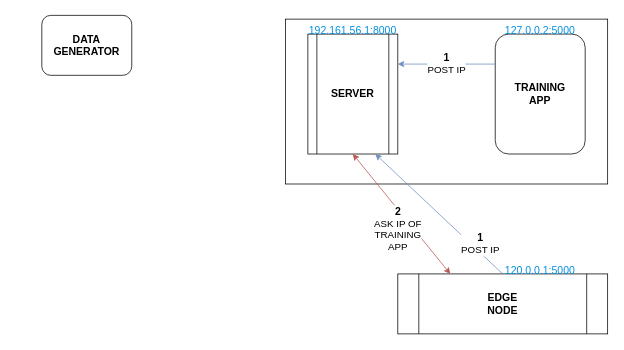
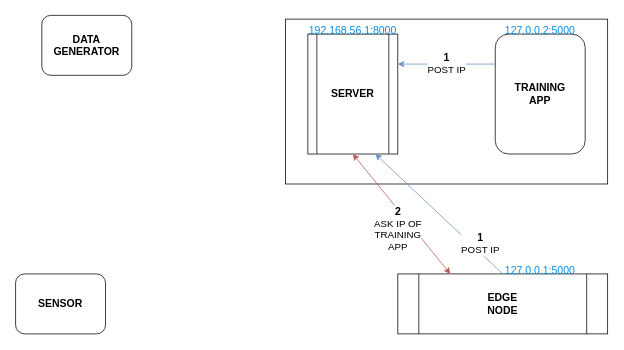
node "192.161.56.1:8000": label "192.161.56.1:8000" -> "192.168.56.1:8000"
node "120.0.0.1:5000": label "120.0.0.1:5000" -> "127.0.0.1:5000"
node "SENSOR": added
